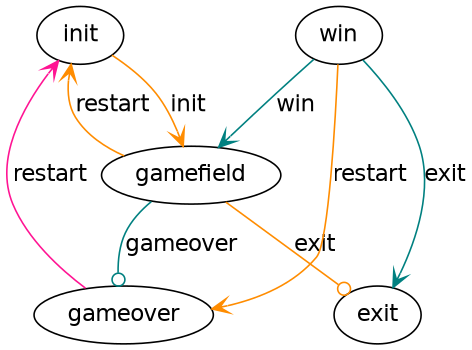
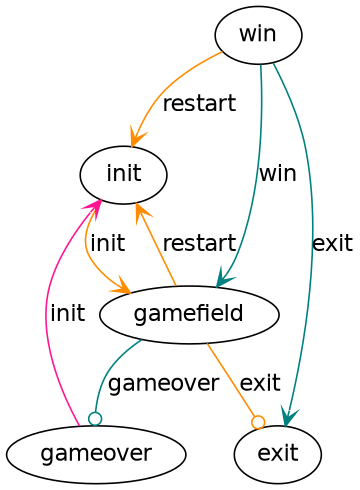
edge "gameover" -> "init": label "restart" -> "init"
edge "win" -> "gameover": now "win" -> "init"
